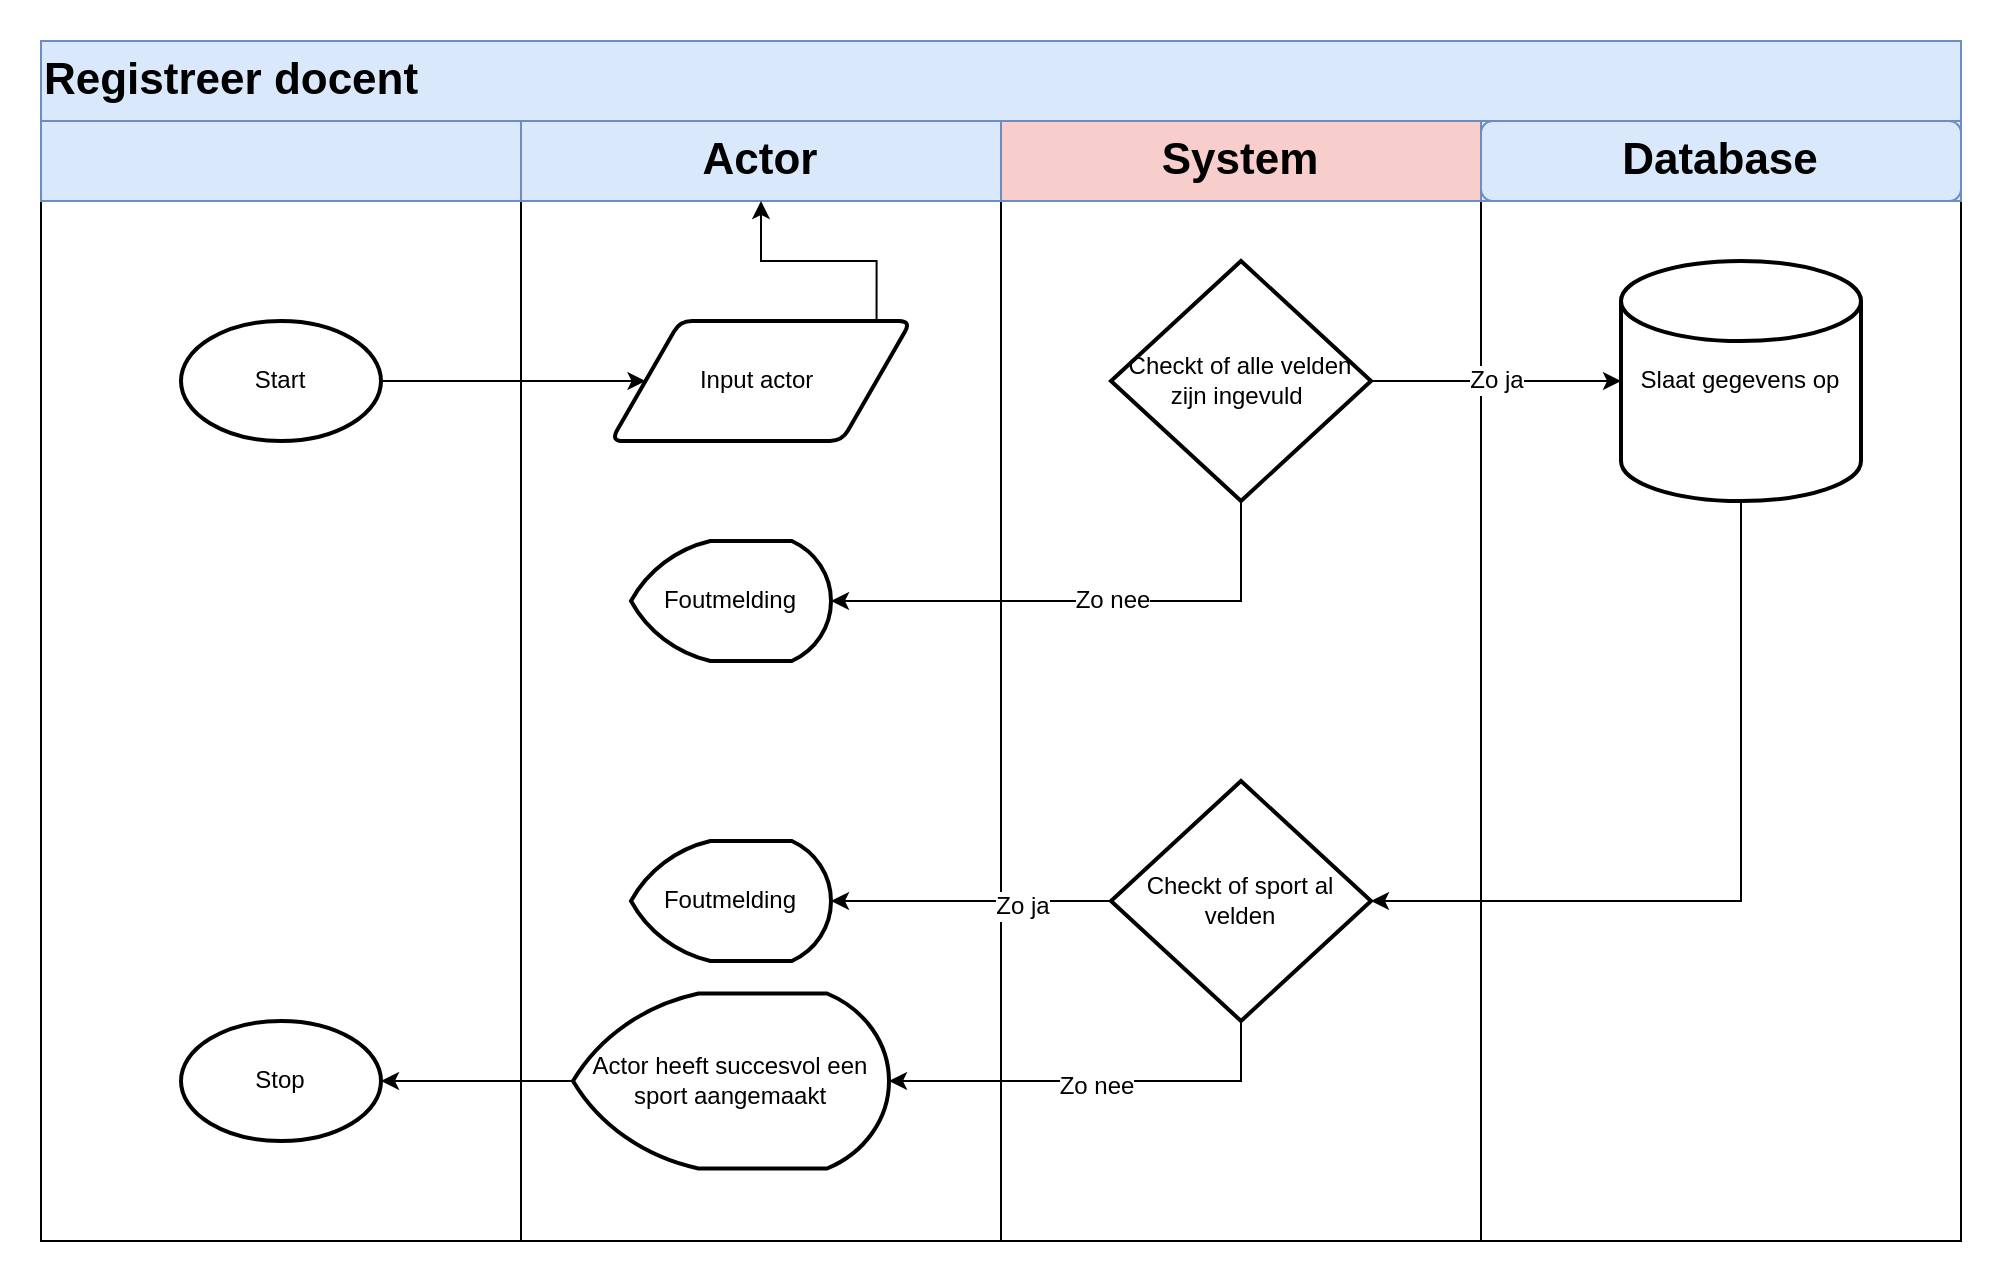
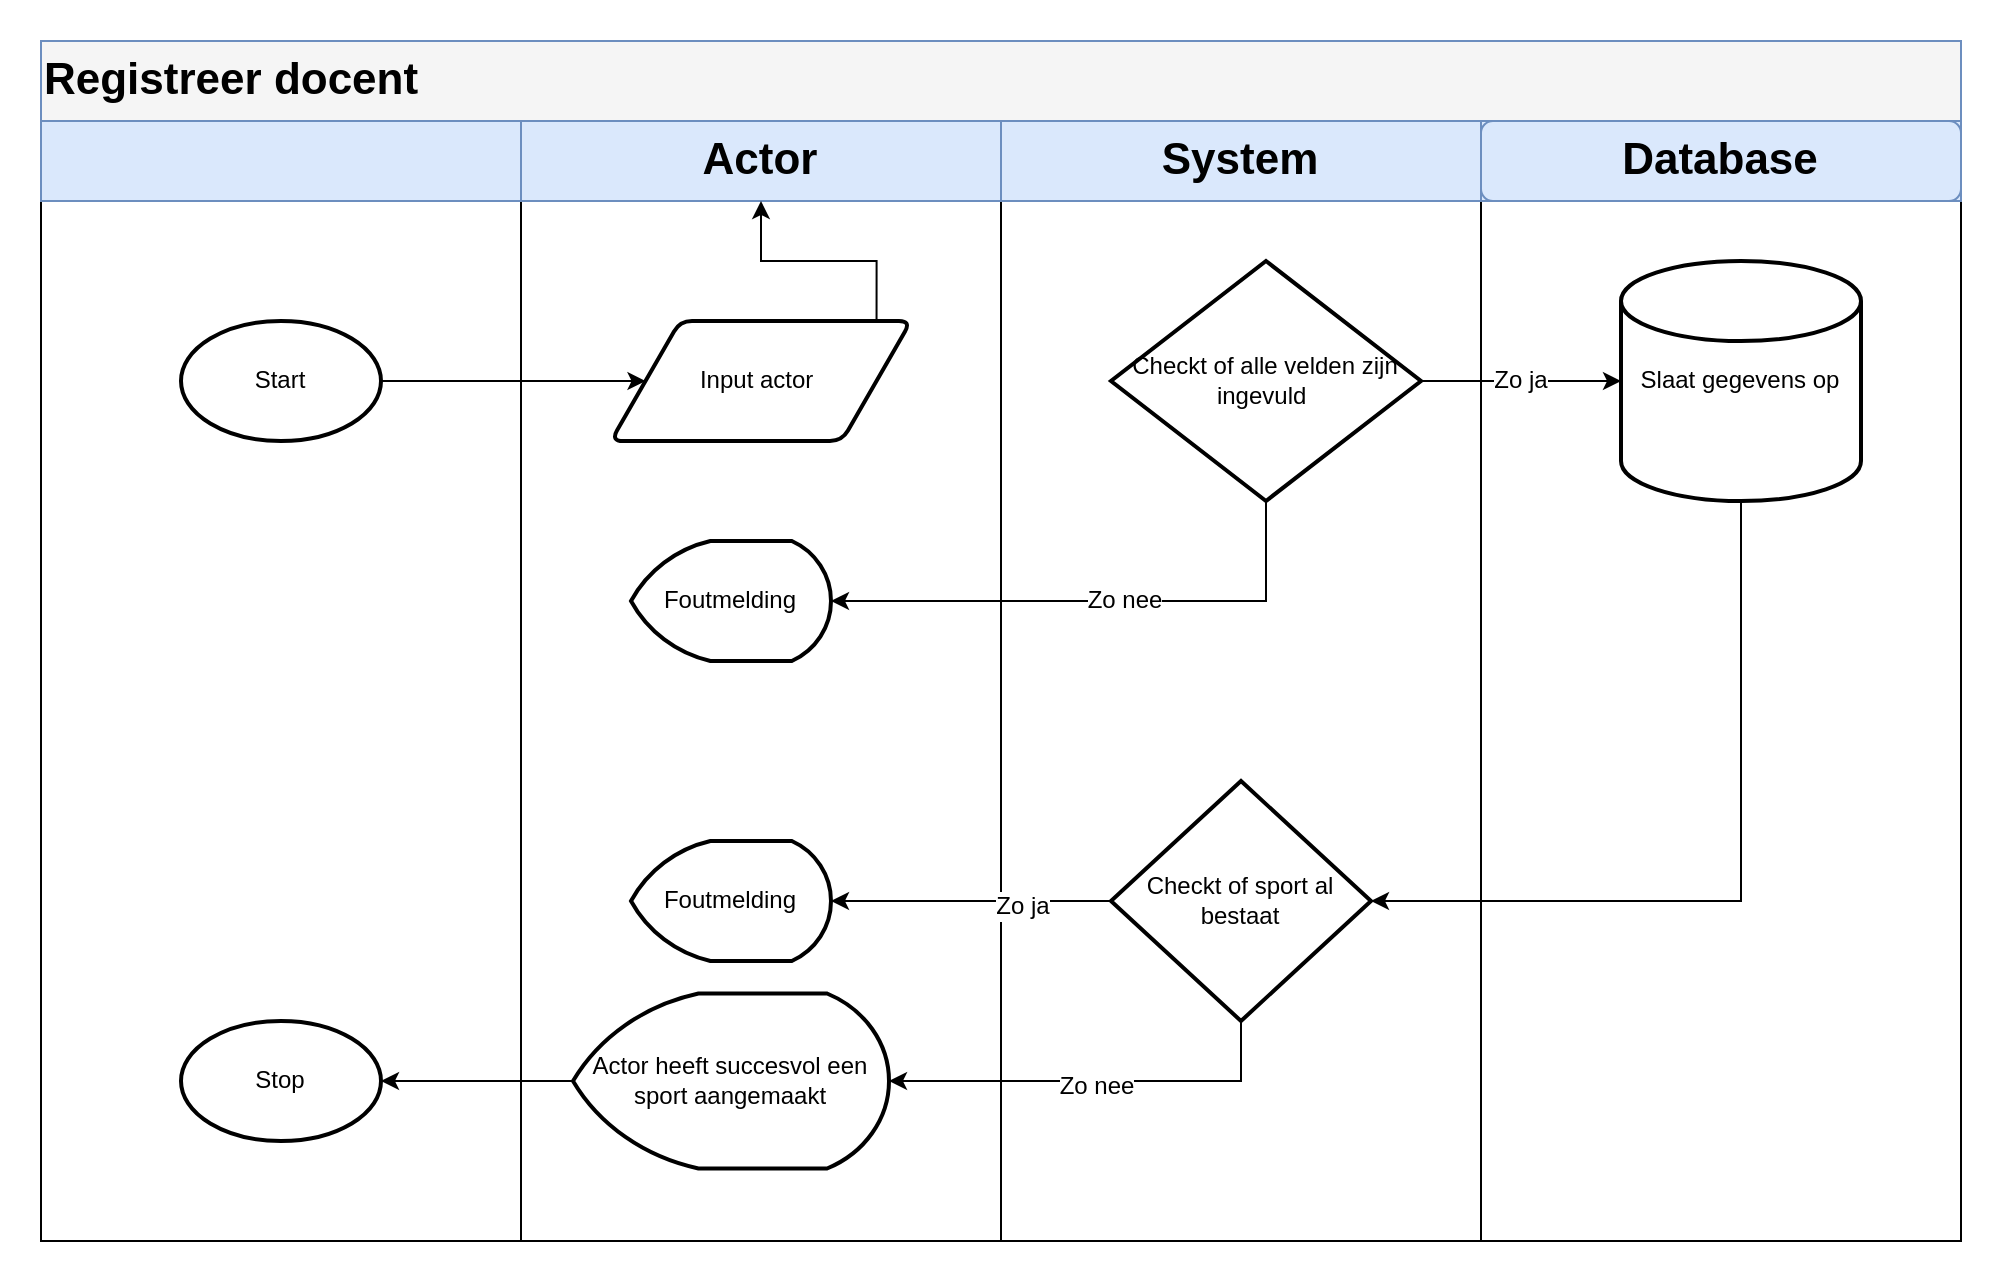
node "Registreer docent": fillcolor #dae8fc -> #f5f5f5
node "System": fillcolor #f8cecc -> #dae8fc
node "Checkt of alle velden zijn ingevuld": size 260x240 -> 310x240
node "Checkt of sport al velden": label "Checkt of sport al velden" -> "Checkt of sport al bestaat"
